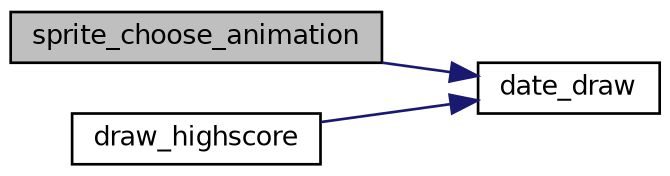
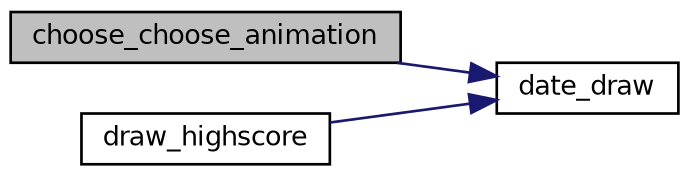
node "sprite_choose_animation": label "sprite_choose_animation" -> "choose_choose_animation"
